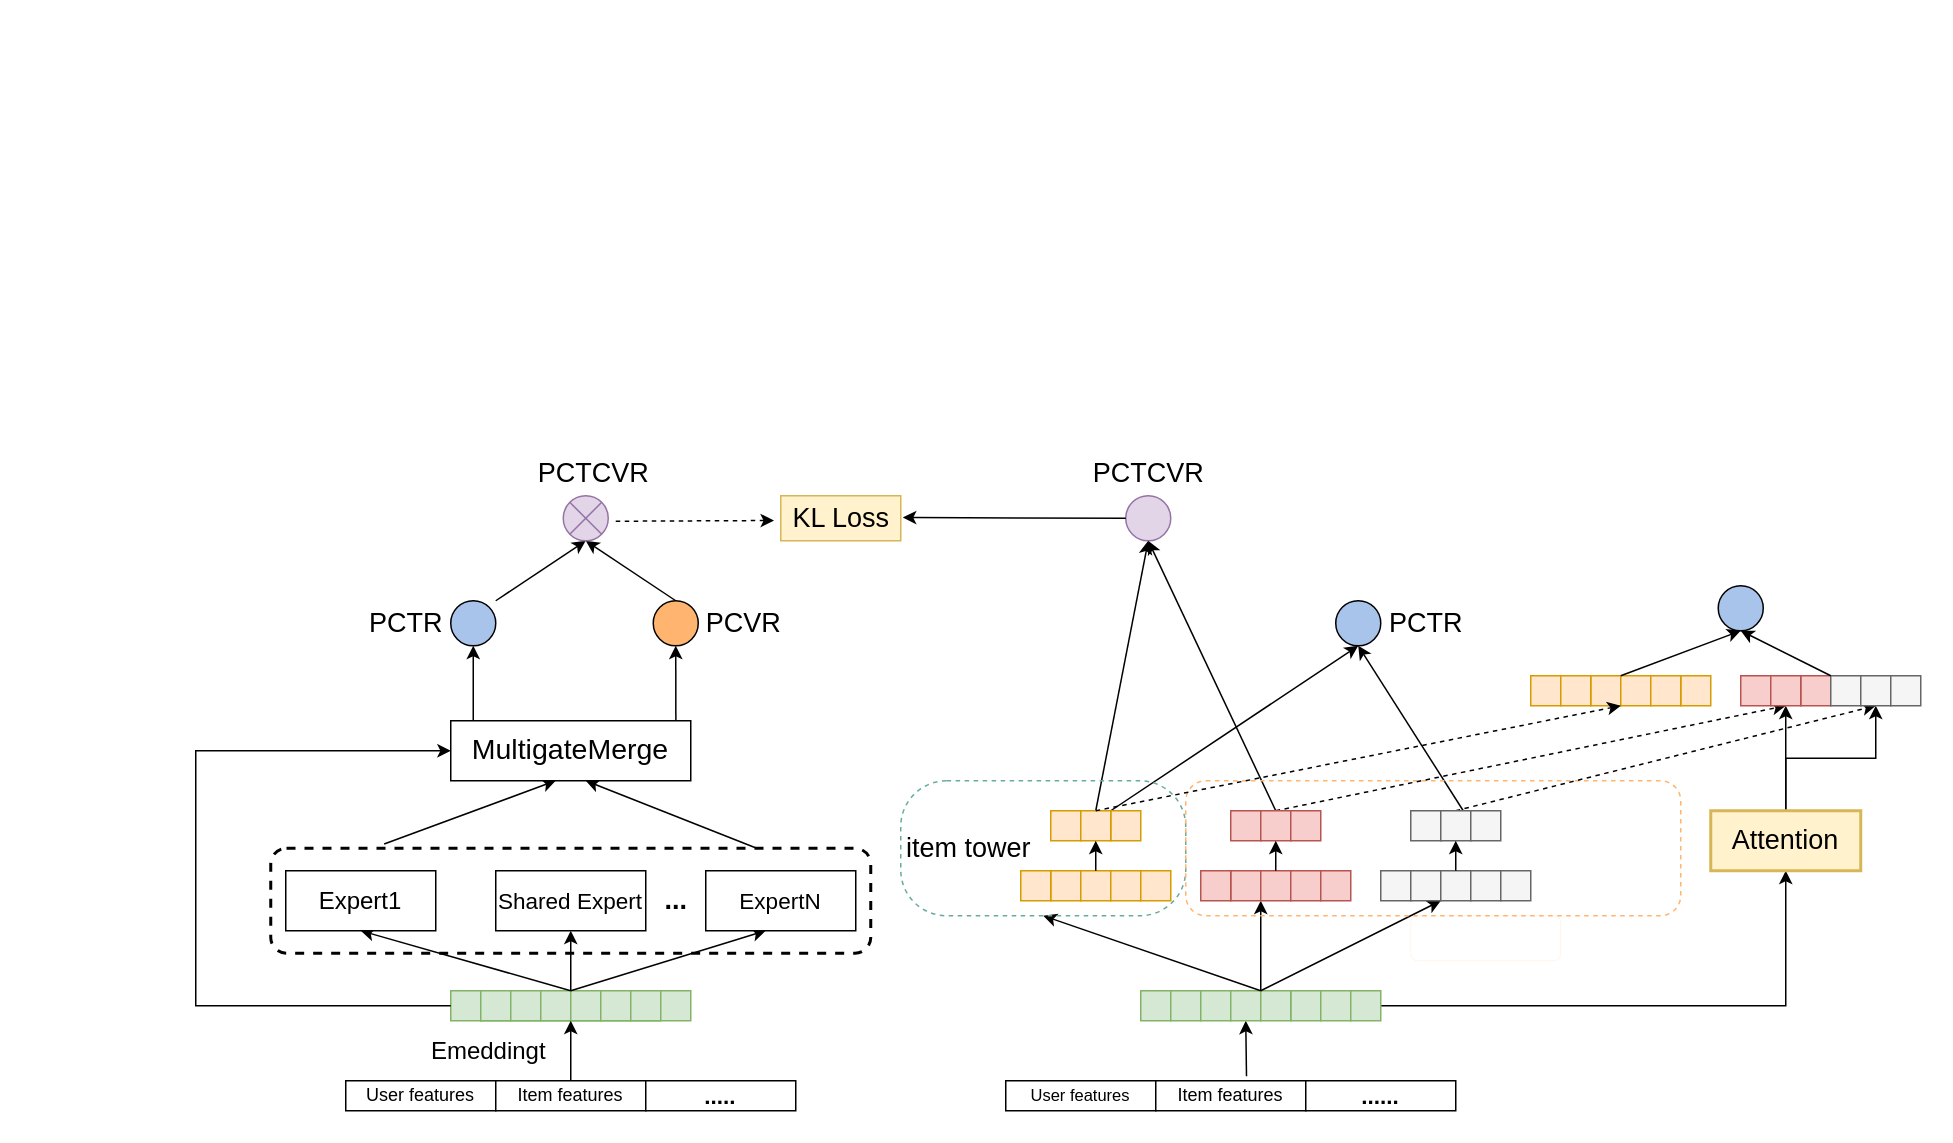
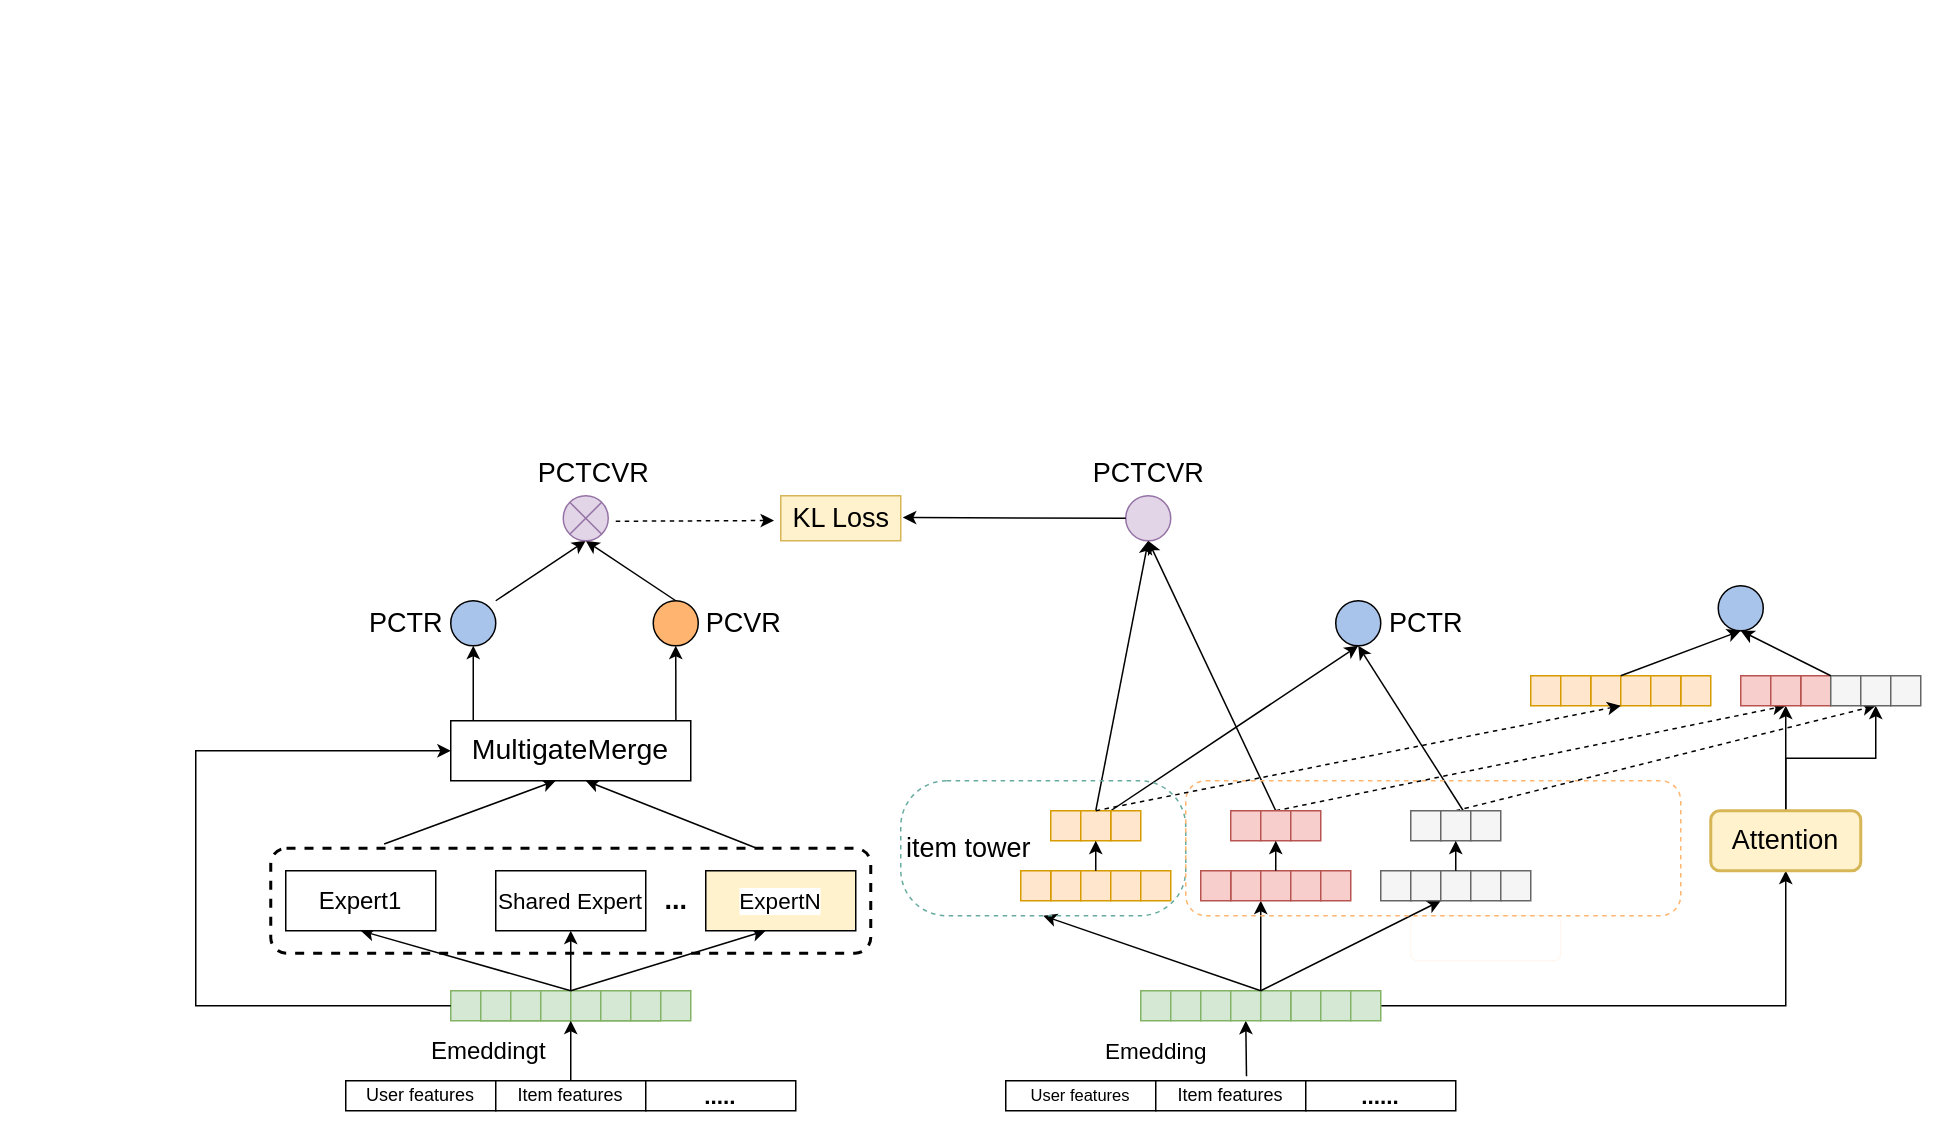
node "Attention": shape rectangle -> rounded rectangle
node "ExpertN": fillcolor #ffffff -> #fff2cc
node "Emedding": added
